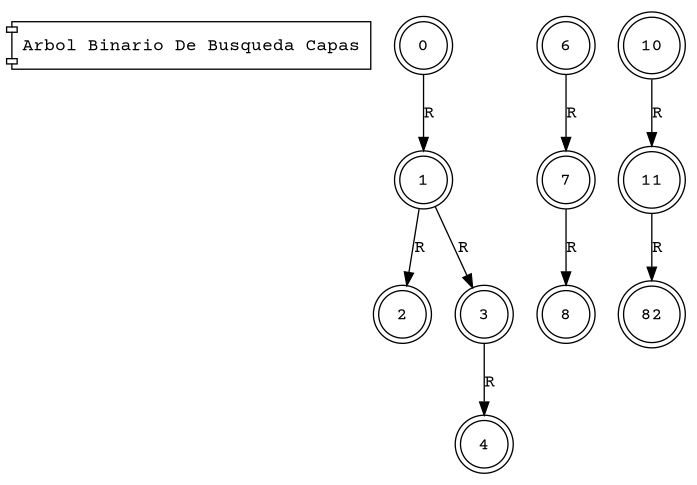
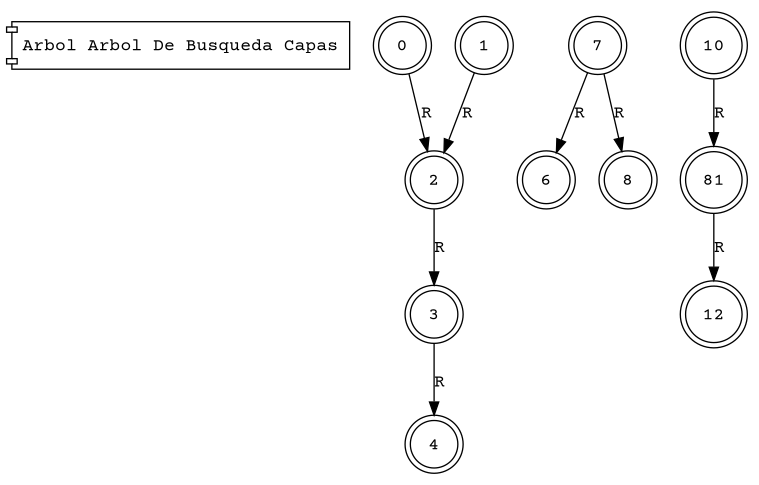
node "Arbol Binario De Busqueda Capas": label "Arbol Binario De Busqueda Capas" -> "Arbol Arbol De Busqueda Capas"
edge "0" -> "1": now "0" -> "2"
edge "6" -> "7": reversed
node "11": label "11" -> "81"
edge "1" -> "3": now "2" -> "3"
node "82": label "82" -> "12"
